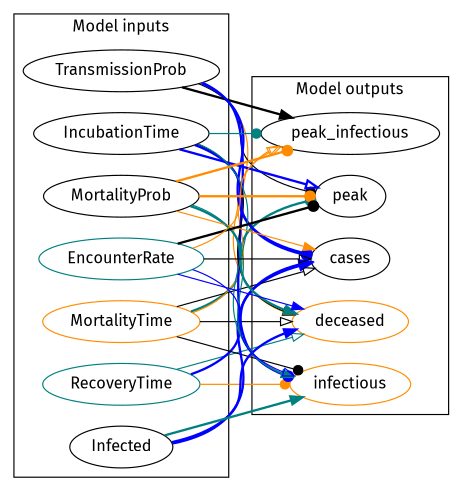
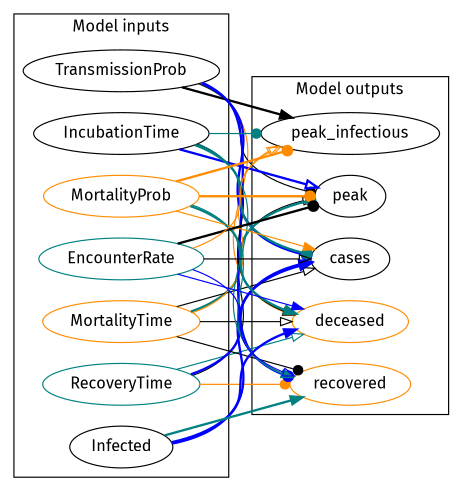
node "MortalityProb": color black -> darkorange
edge "IncubationTime" -> "cases": color blue -> teal
edge "RecoveryTime" -> "peak": added
node "infectious": label "infectious" -> "recovered"
